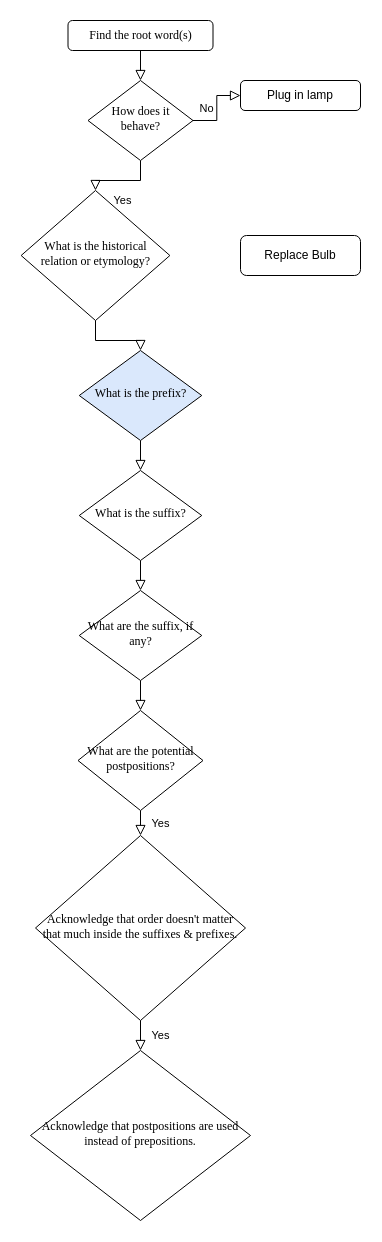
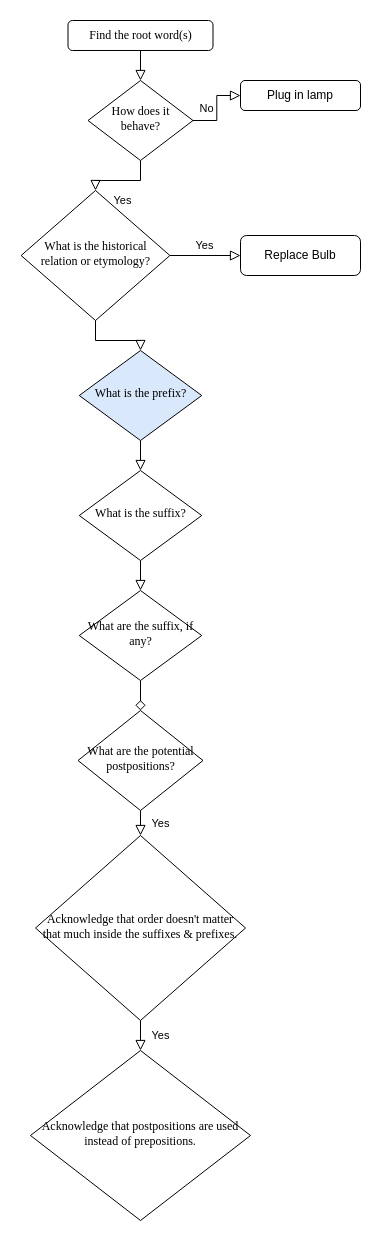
edge "What is the historical relation or etymology?" -> "Replace Bulb": added, label "Yes"
edge "What are the suffix, if any?" -> "What are the potential postpositions?": arrowhead block -> diamond
